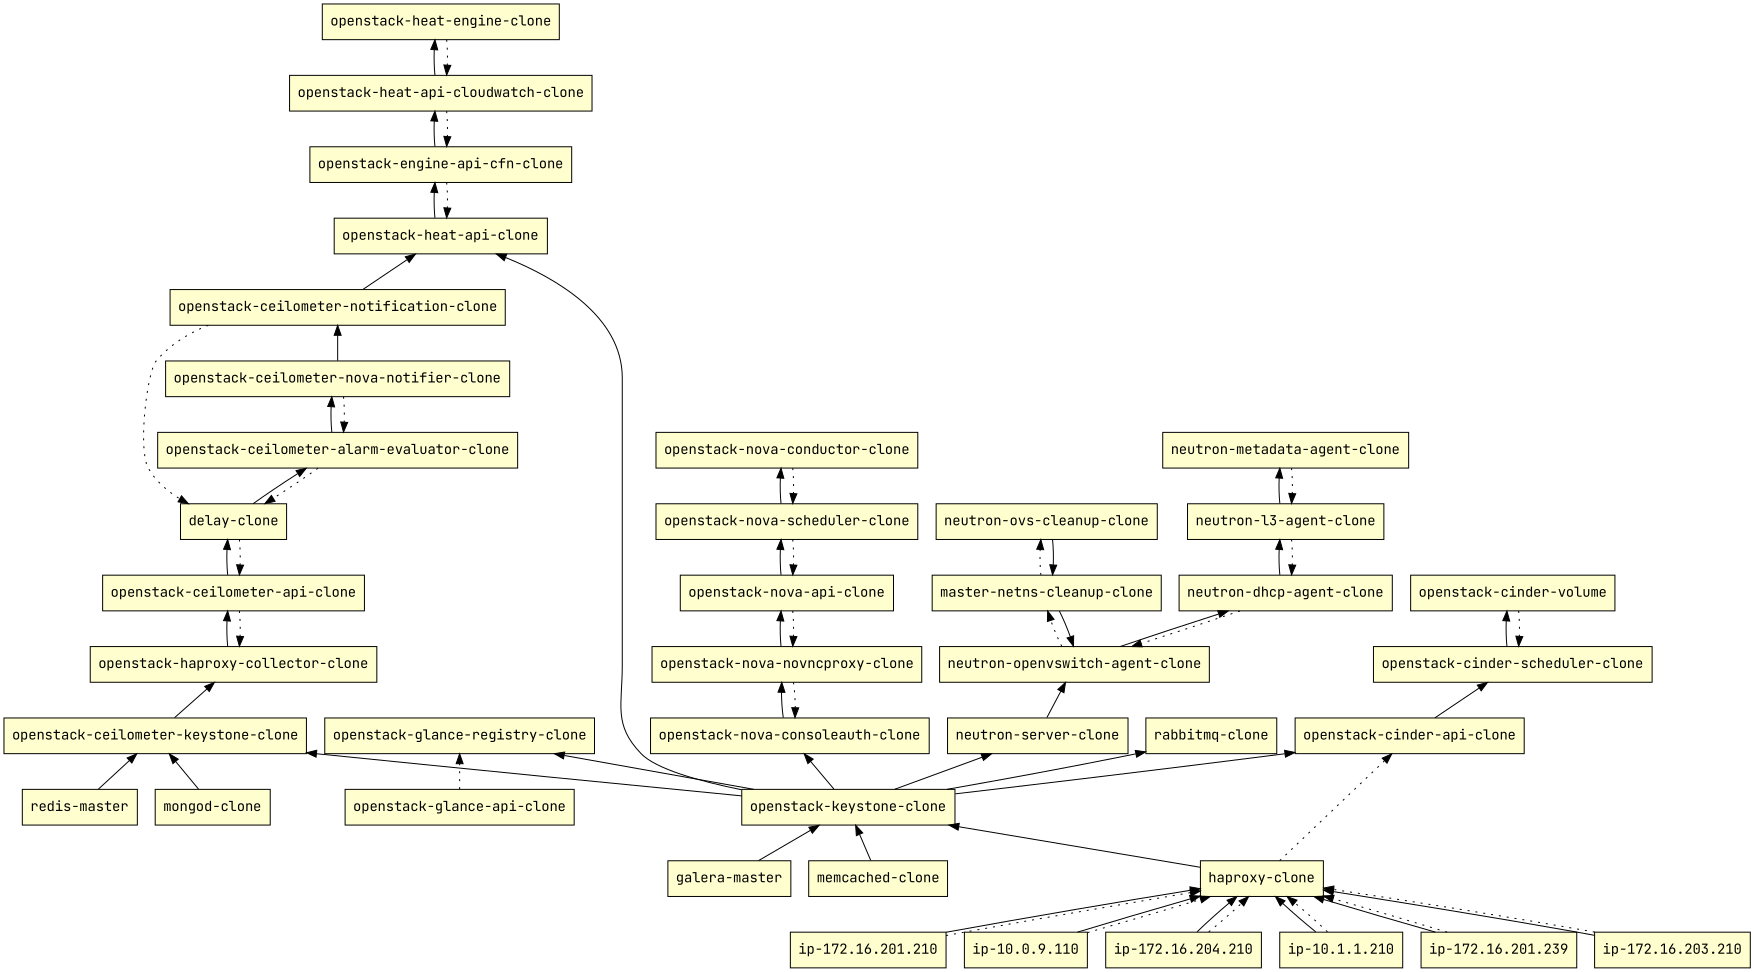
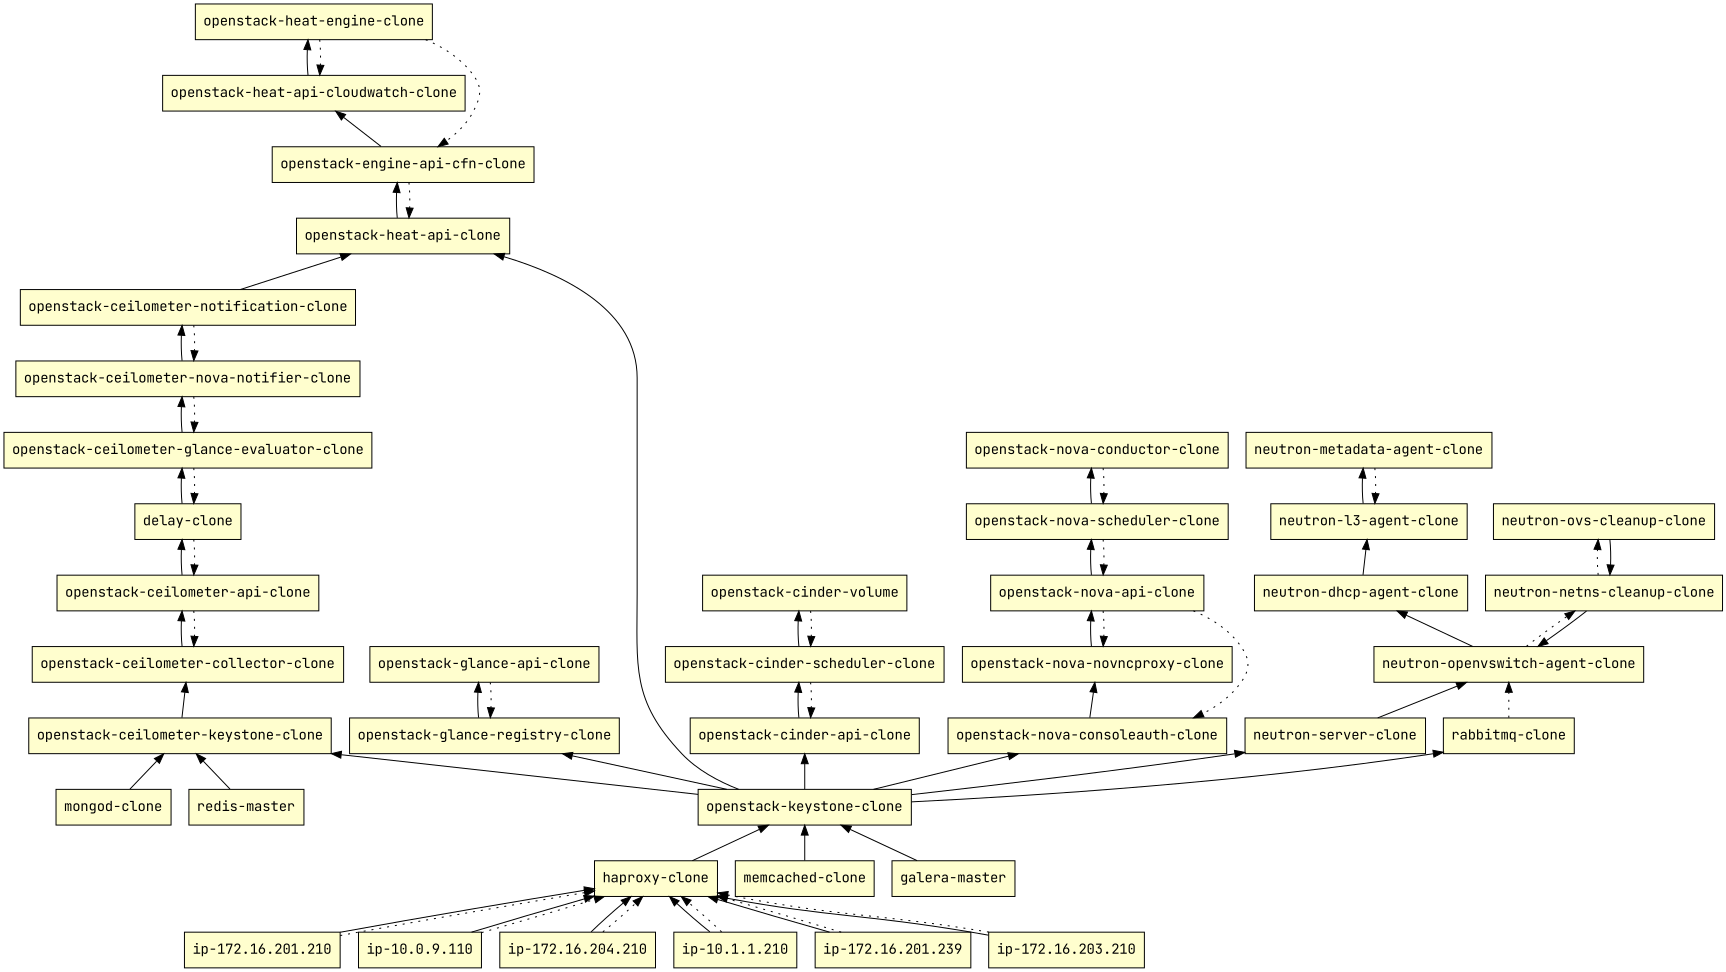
edge "openstack-heat-api-cloudwatch-clone" -> "openstack-engine-api-cfn-clone": now "openstack-heat-engine-clone" -> "openstack-engine-api-cfn-clone"
edge "openstack-ceilometer-notification-clone" -> "delay-clone": now "openstack-ceilometer-notification-clone" -> "openstack-ceilometer-nova-notifier-clone"
node "openstack-ceilometer-alarm-evaluator-clone": label "openstack-ceilometer-alarm-evaluator-clone" -> "openstack-ceilometer-glance-evaluator-clone"
edge "neutron-l3-agent-clone" -> "neutron-dhcp-agent-clone": removed
node "master-netns-cleanup-clone": label "master-netns-cleanup-clone" -> "neutron-netns-cleanup-clone"
edge "neutron-dhcp-agent-clone" -> "neutron-openvswitch-agent-clone": now "rabbitmq-clone" -> "neutron-openvswitch-agent-clone"
node "openstack-haproxy-collector-clone": label "openstack-haproxy-collector-clone" -> "openstack-ceilometer-collector-clone"
edge "openstack-nova-novncproxy-clone" -> "openstack-nova-consoleauth-clone": now "openstack-nova-api-clone" -> "openstack-nova-consoleauth-clone"
edge "openstack-glance-registry-clone" -> "openstack-glance-api-clone": added
edge "haproxy-clone" -> "openstack-cinder-api-clone": now "openstack-cinder-scheduler-clone" -> "openstack-cinder-api-clone"
